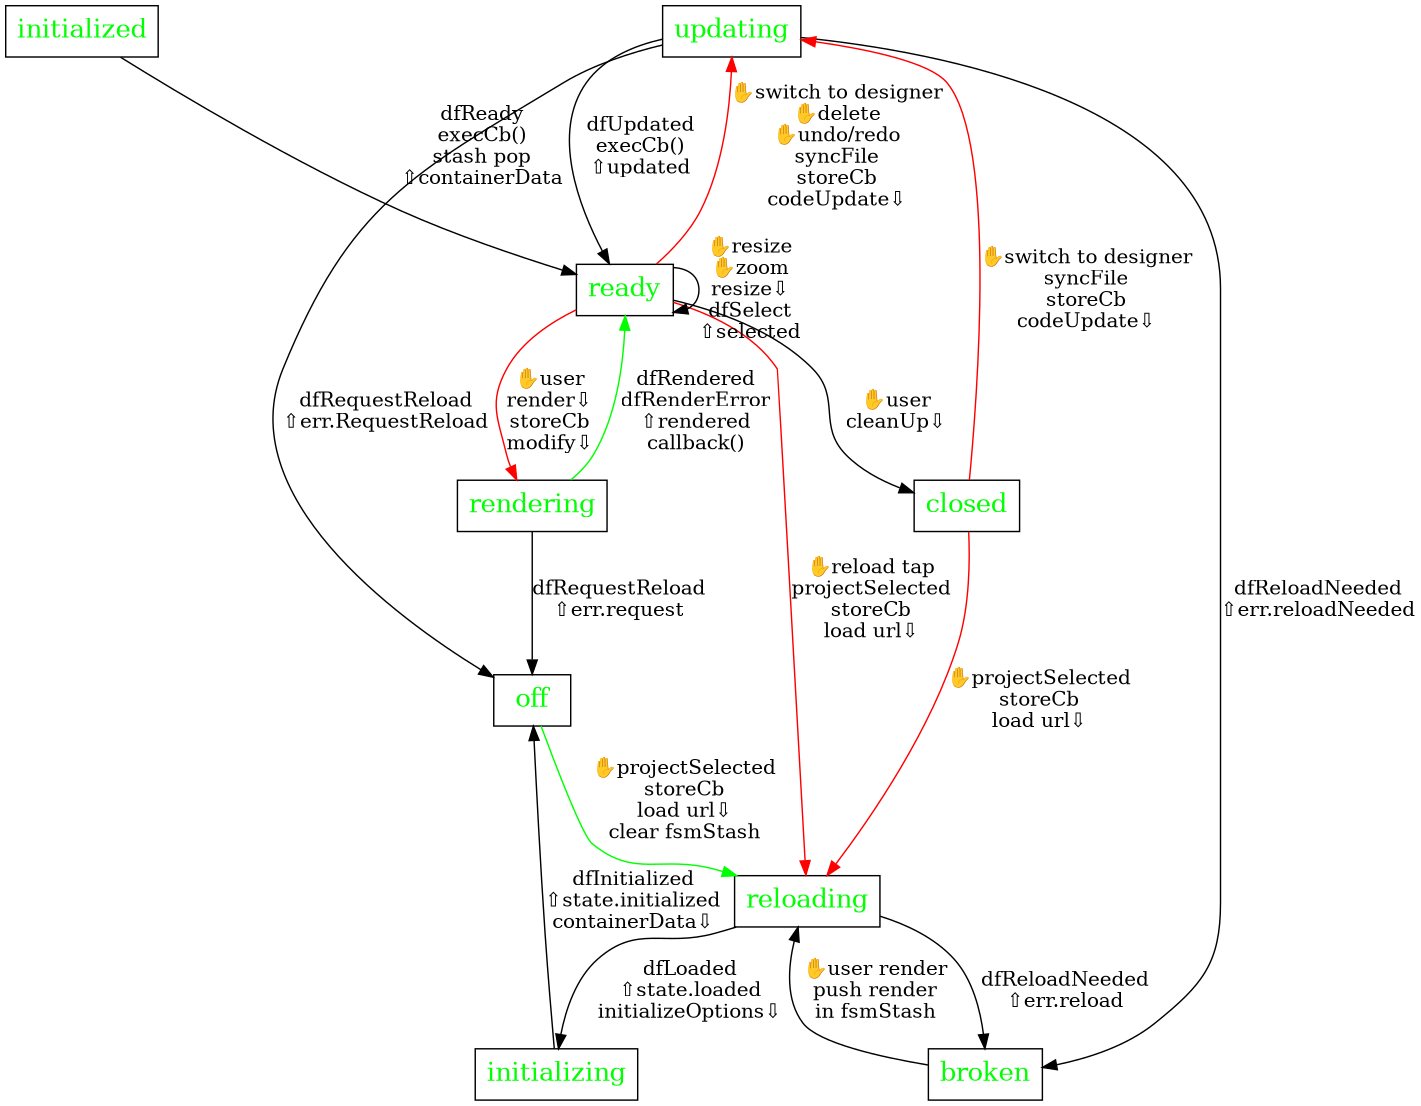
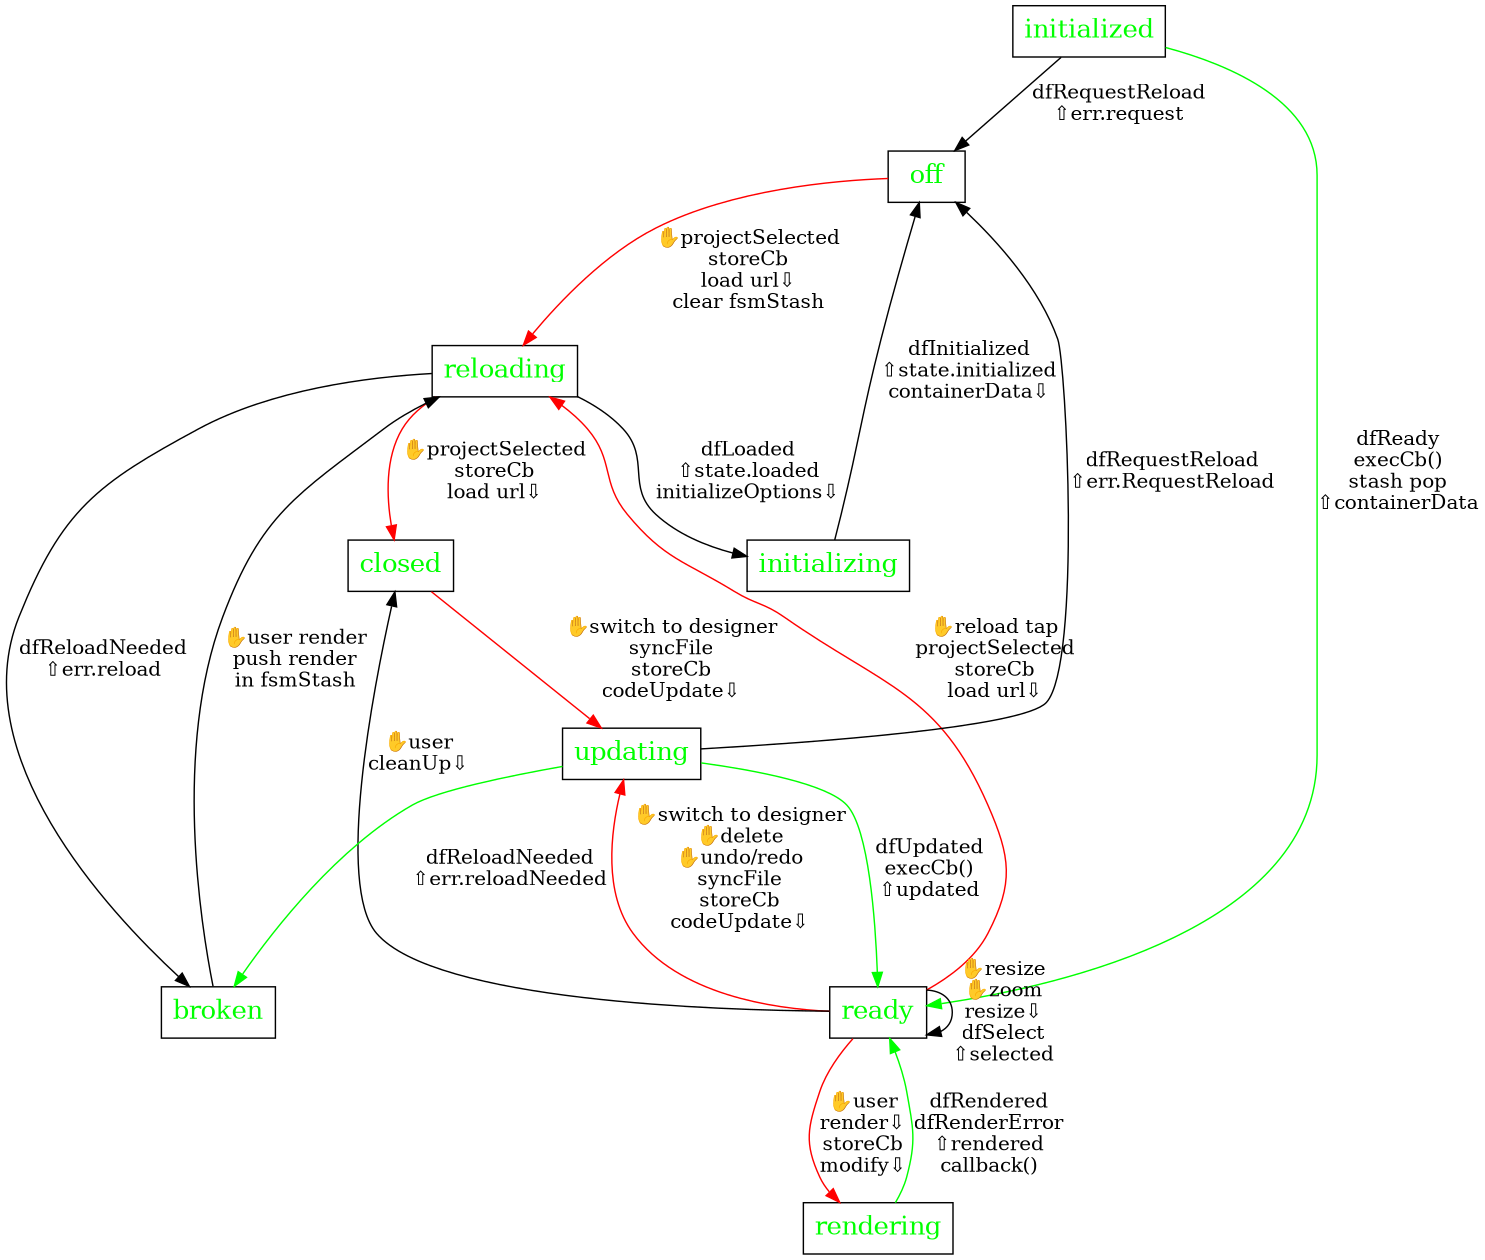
edge "updating" -> "ready": color black -> green
edge "initialized" -> "ready": color black -> green
edge "updating" -> "broken": color black -> green
edge "rendering" -> "off": now "initialized" -> "off"
edge "closed" -> "reloading": reversed
edge "off" -> "reloading": color green -> red
